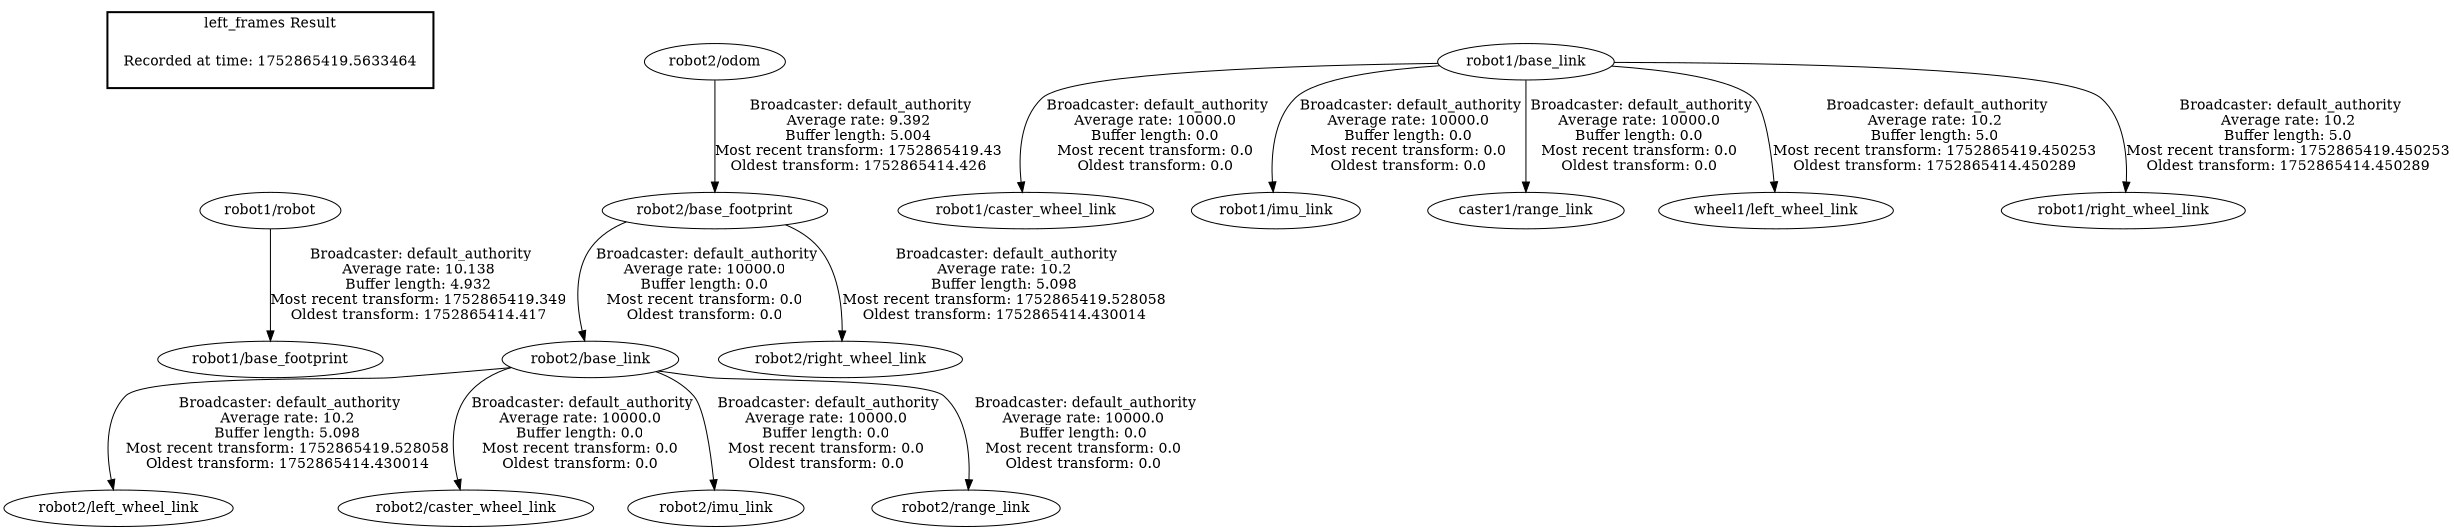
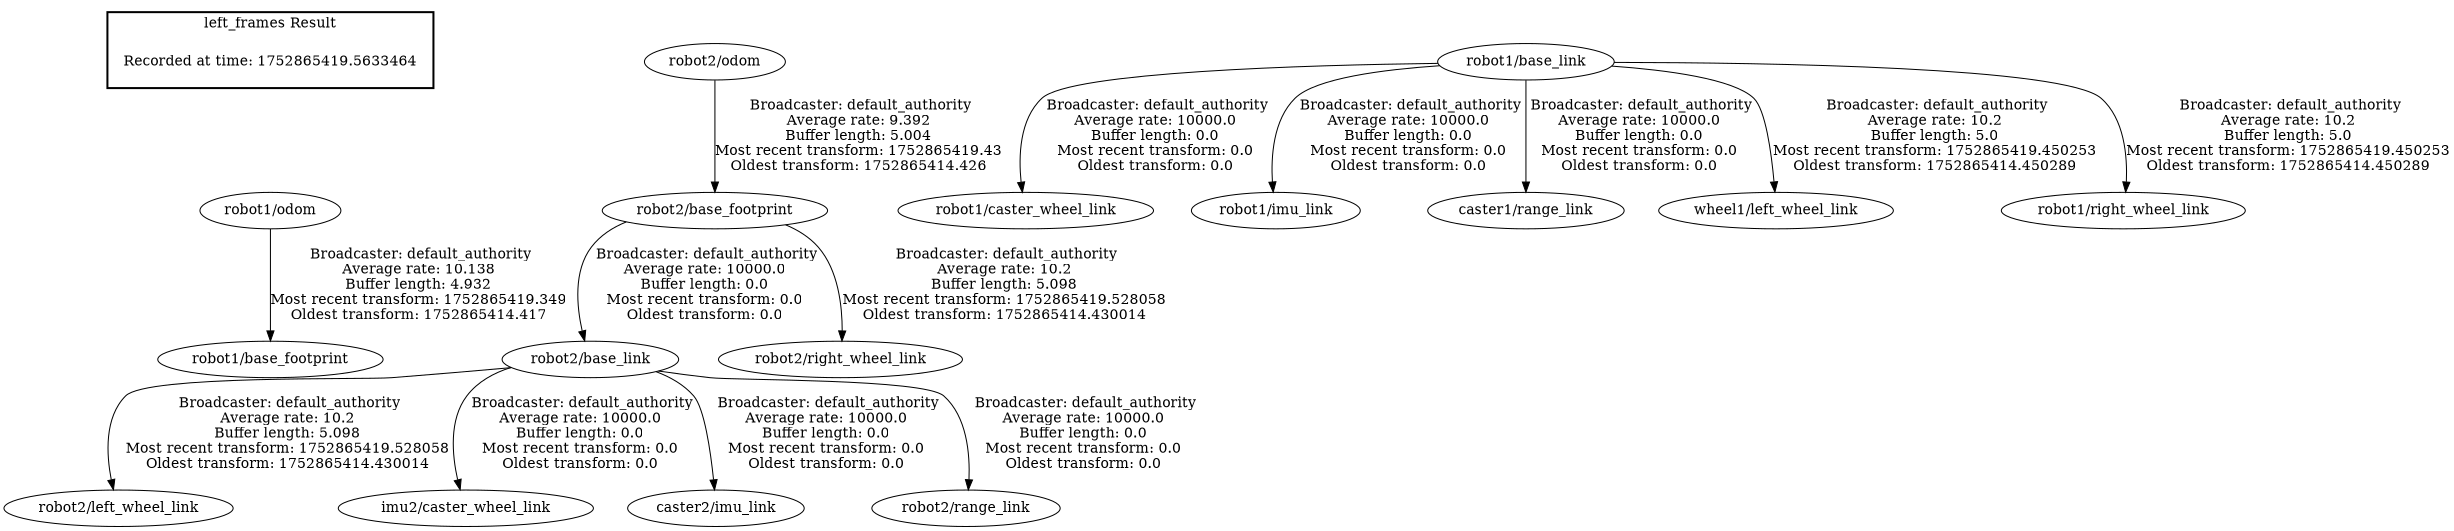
node "robot1/robot": label "robot1/robot" -> "robot1/odom"
node "robot2/caster_wheel_link": label "robot2/caster_wheel_link" -> "imu2/caster_wheel_link"
node "robot2/imu_link": label "robot2/imu_link" -> "caster2/imu_link"
